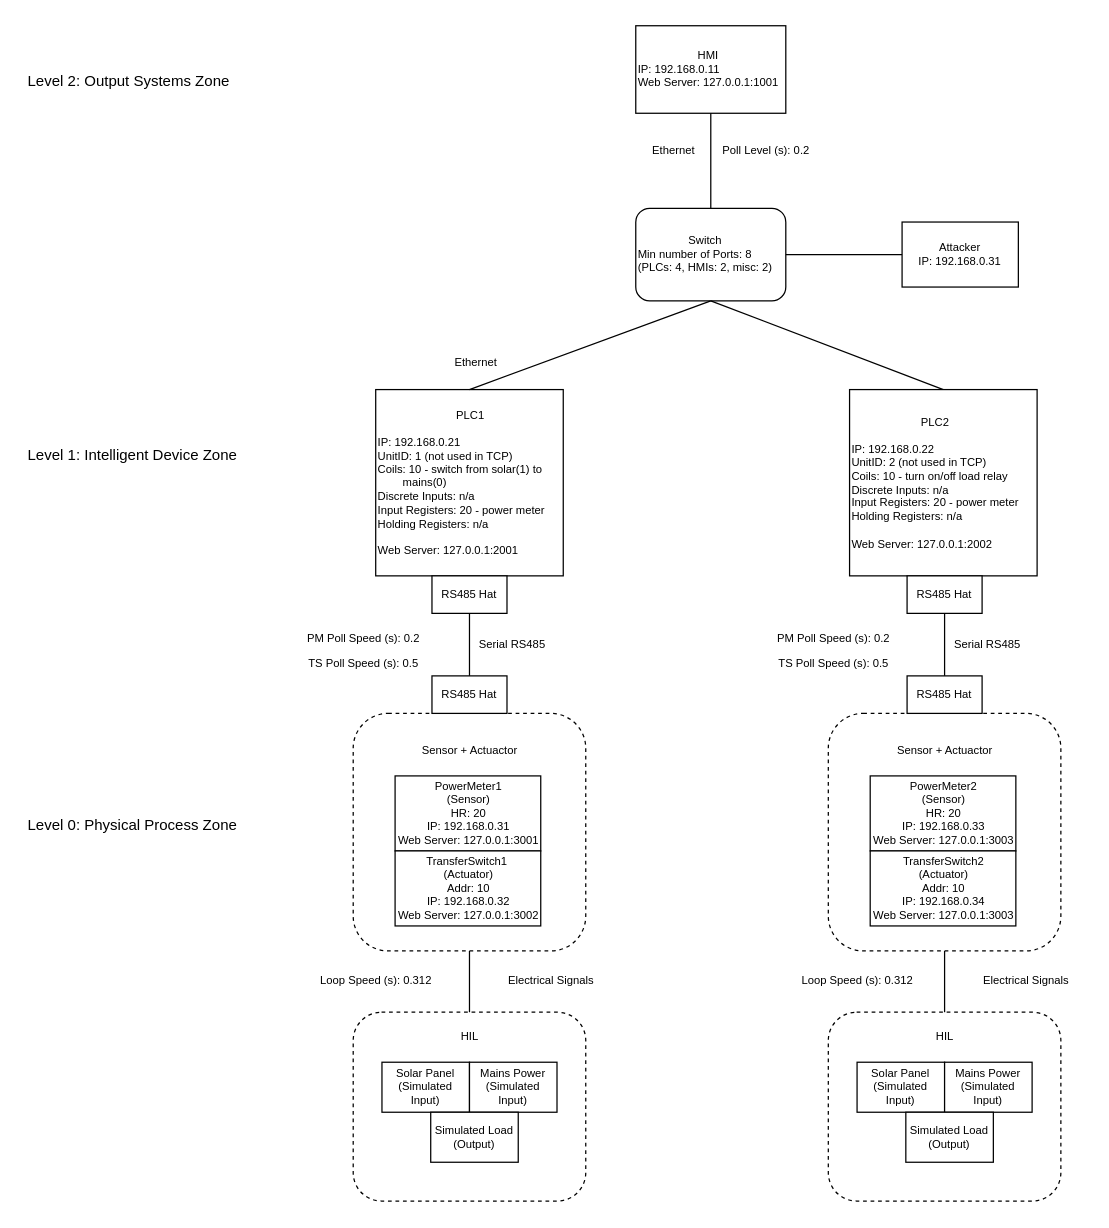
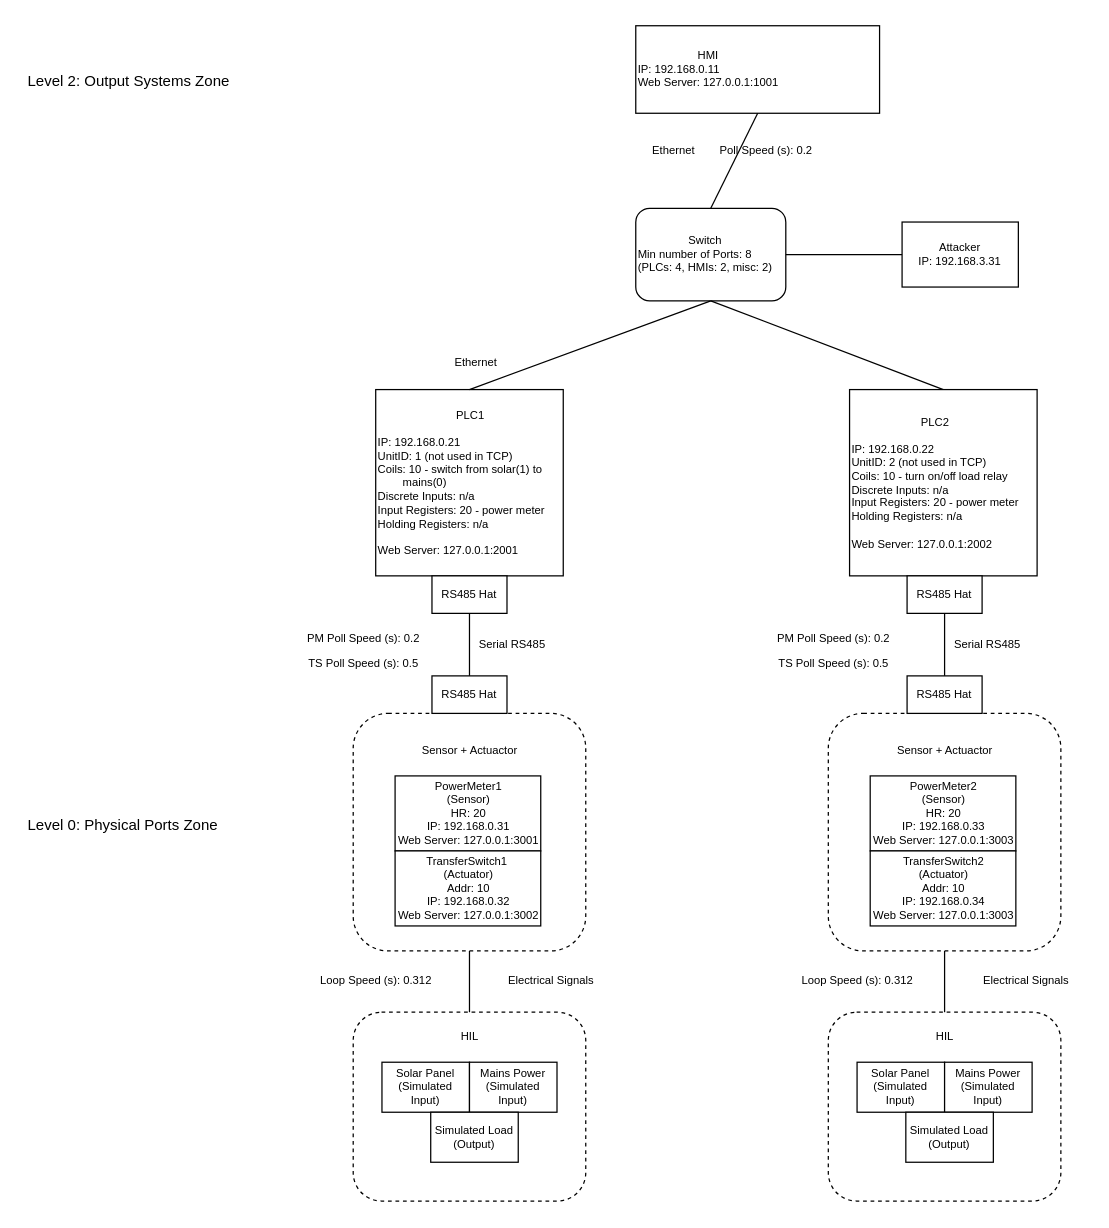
node "HMI IP: 192.168.0.11 Web Server: 127.0.0.1:1001": size 150x88 -> 244x88
node "Poll Level (s): 0.2": label "Poll Level (s): 0.2" -> "Poll Speed (s): 0.2"
node "Attacker IP: 192.168.0.31": label "Attacker IP: 192.168.0.31" -> "Attacker IP: 192.168.3.31"
node "Level 1: Intelligent Device Zone": removed
node "Level 0: Physical Process Zone": label "Level 0: Physical Process Zone" -> "Level 0: Physical Ports Zone"
